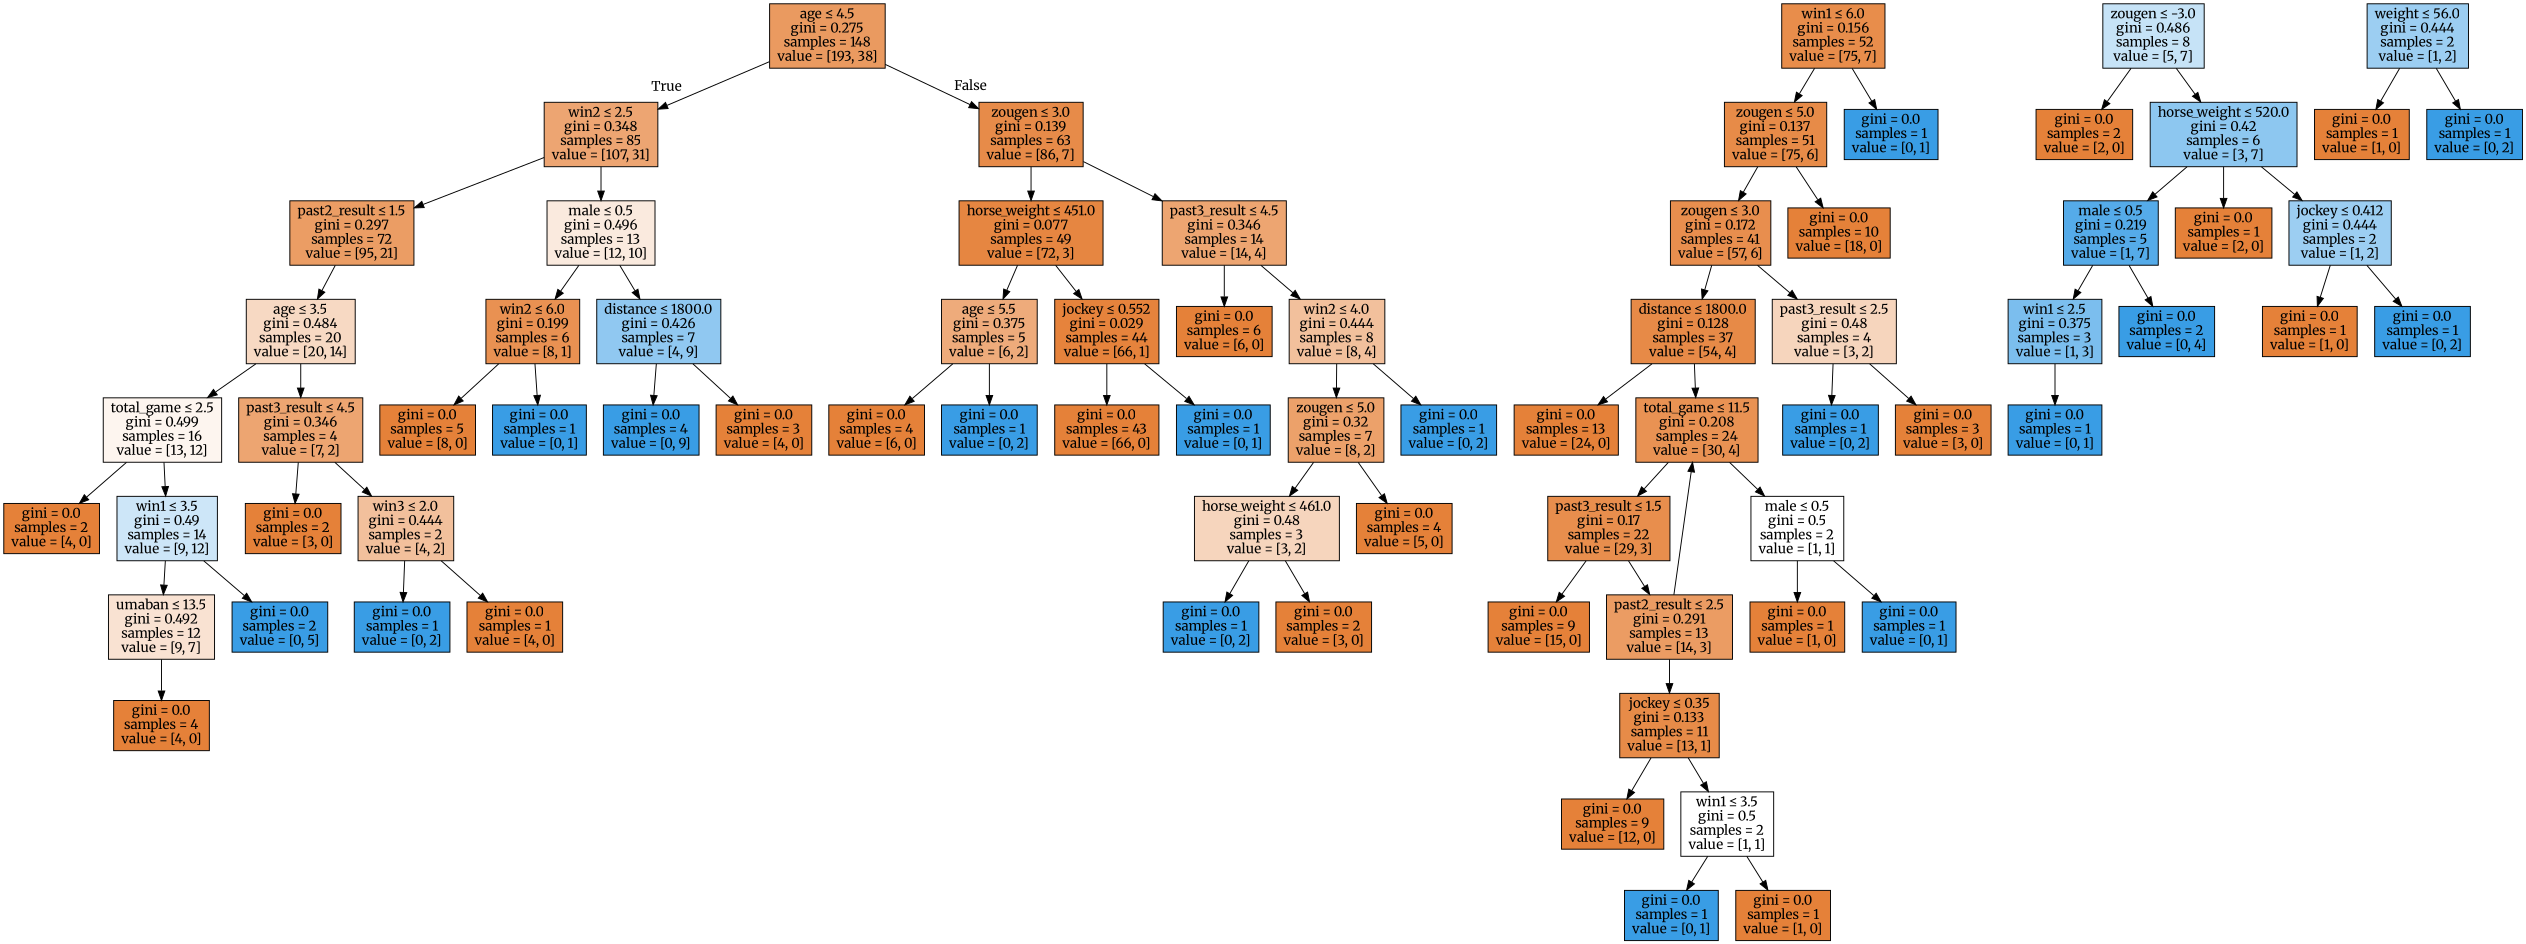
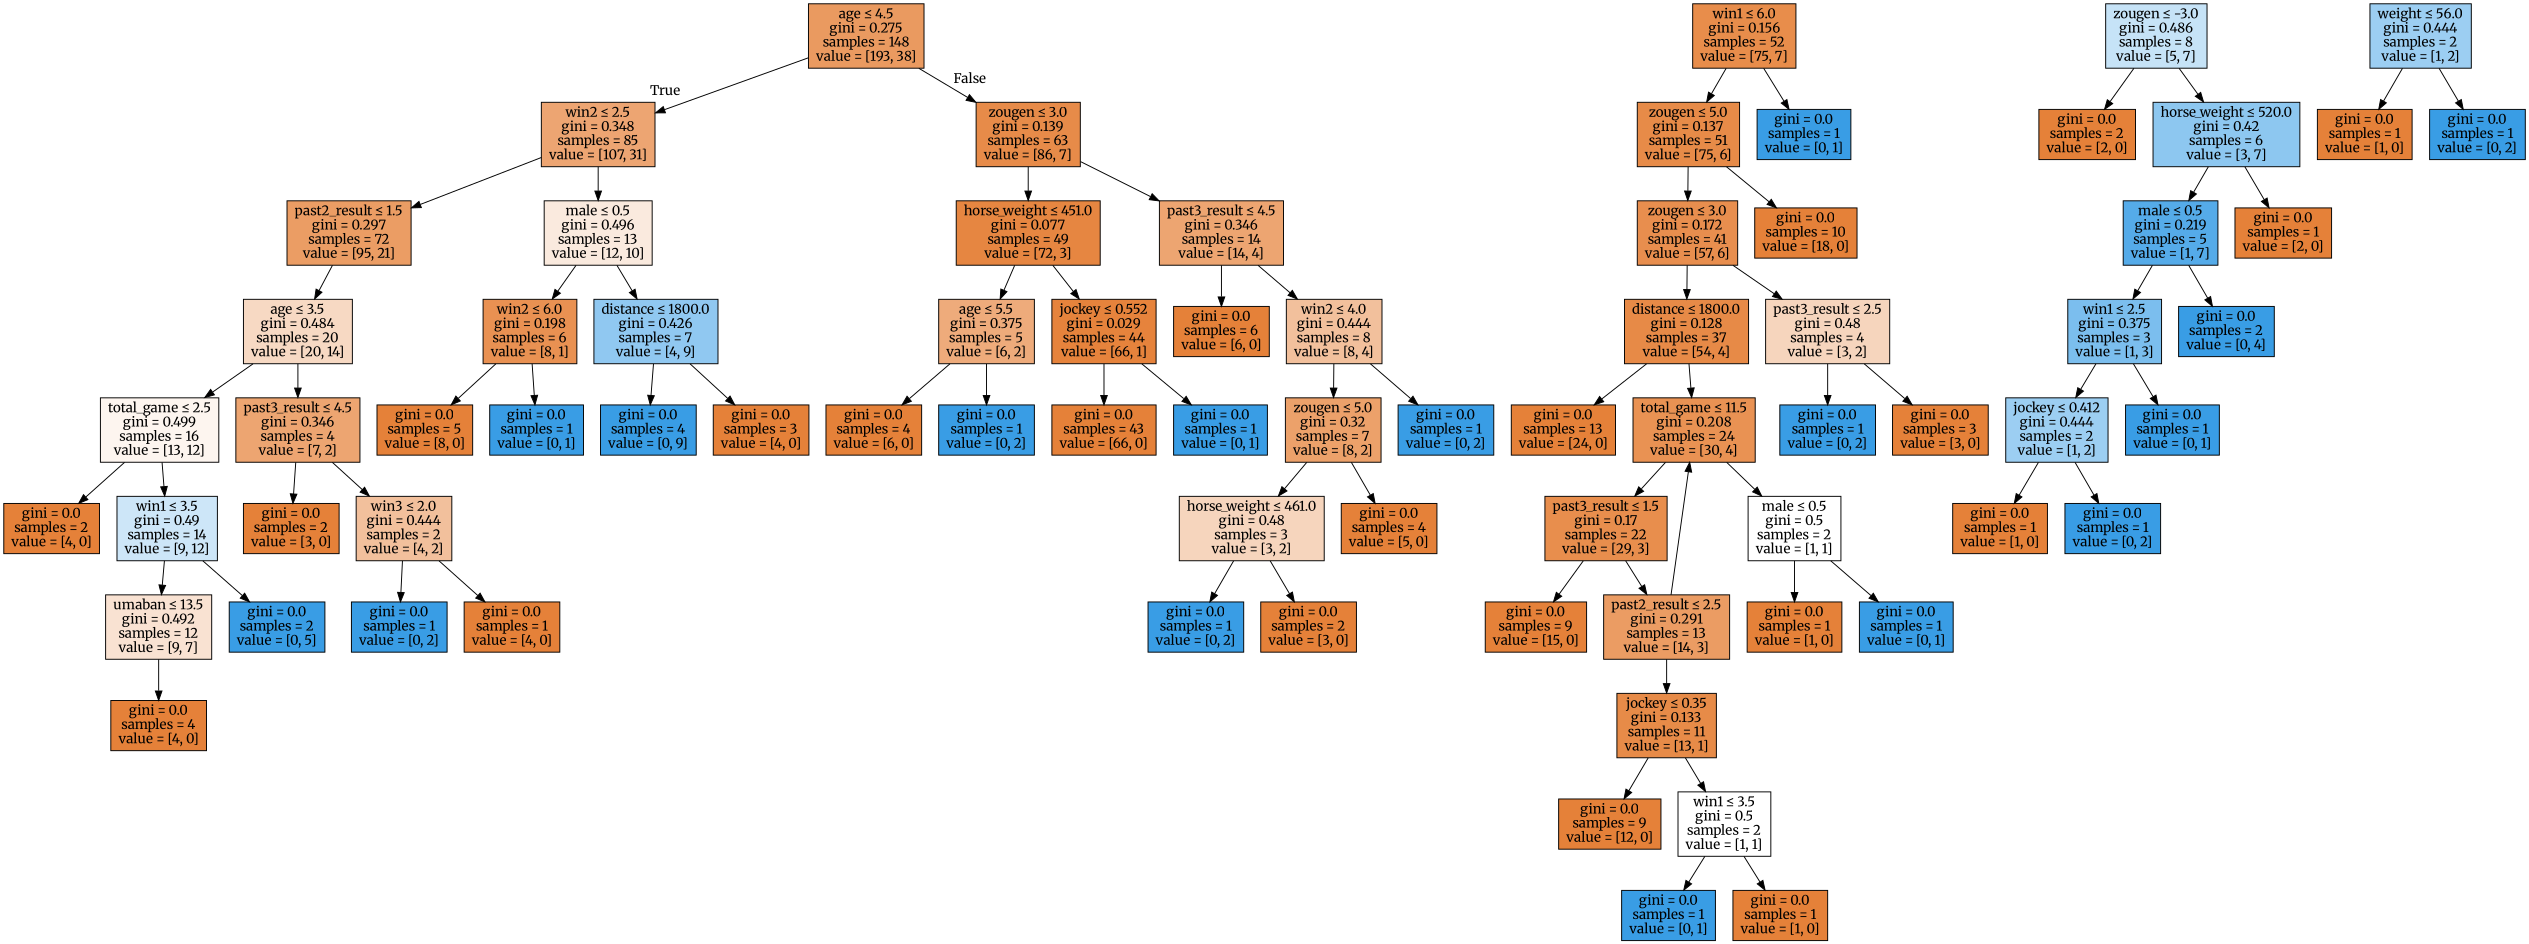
edge "horse_weight ≤ 520.0" -> "jockey ≤ 0.412": now "win1 ≤ 2.5" -> "jockey ≤ 0.412"
node "win2 ≤ 6.0": text "gini = 0.199" -> "gini = 0.198"
